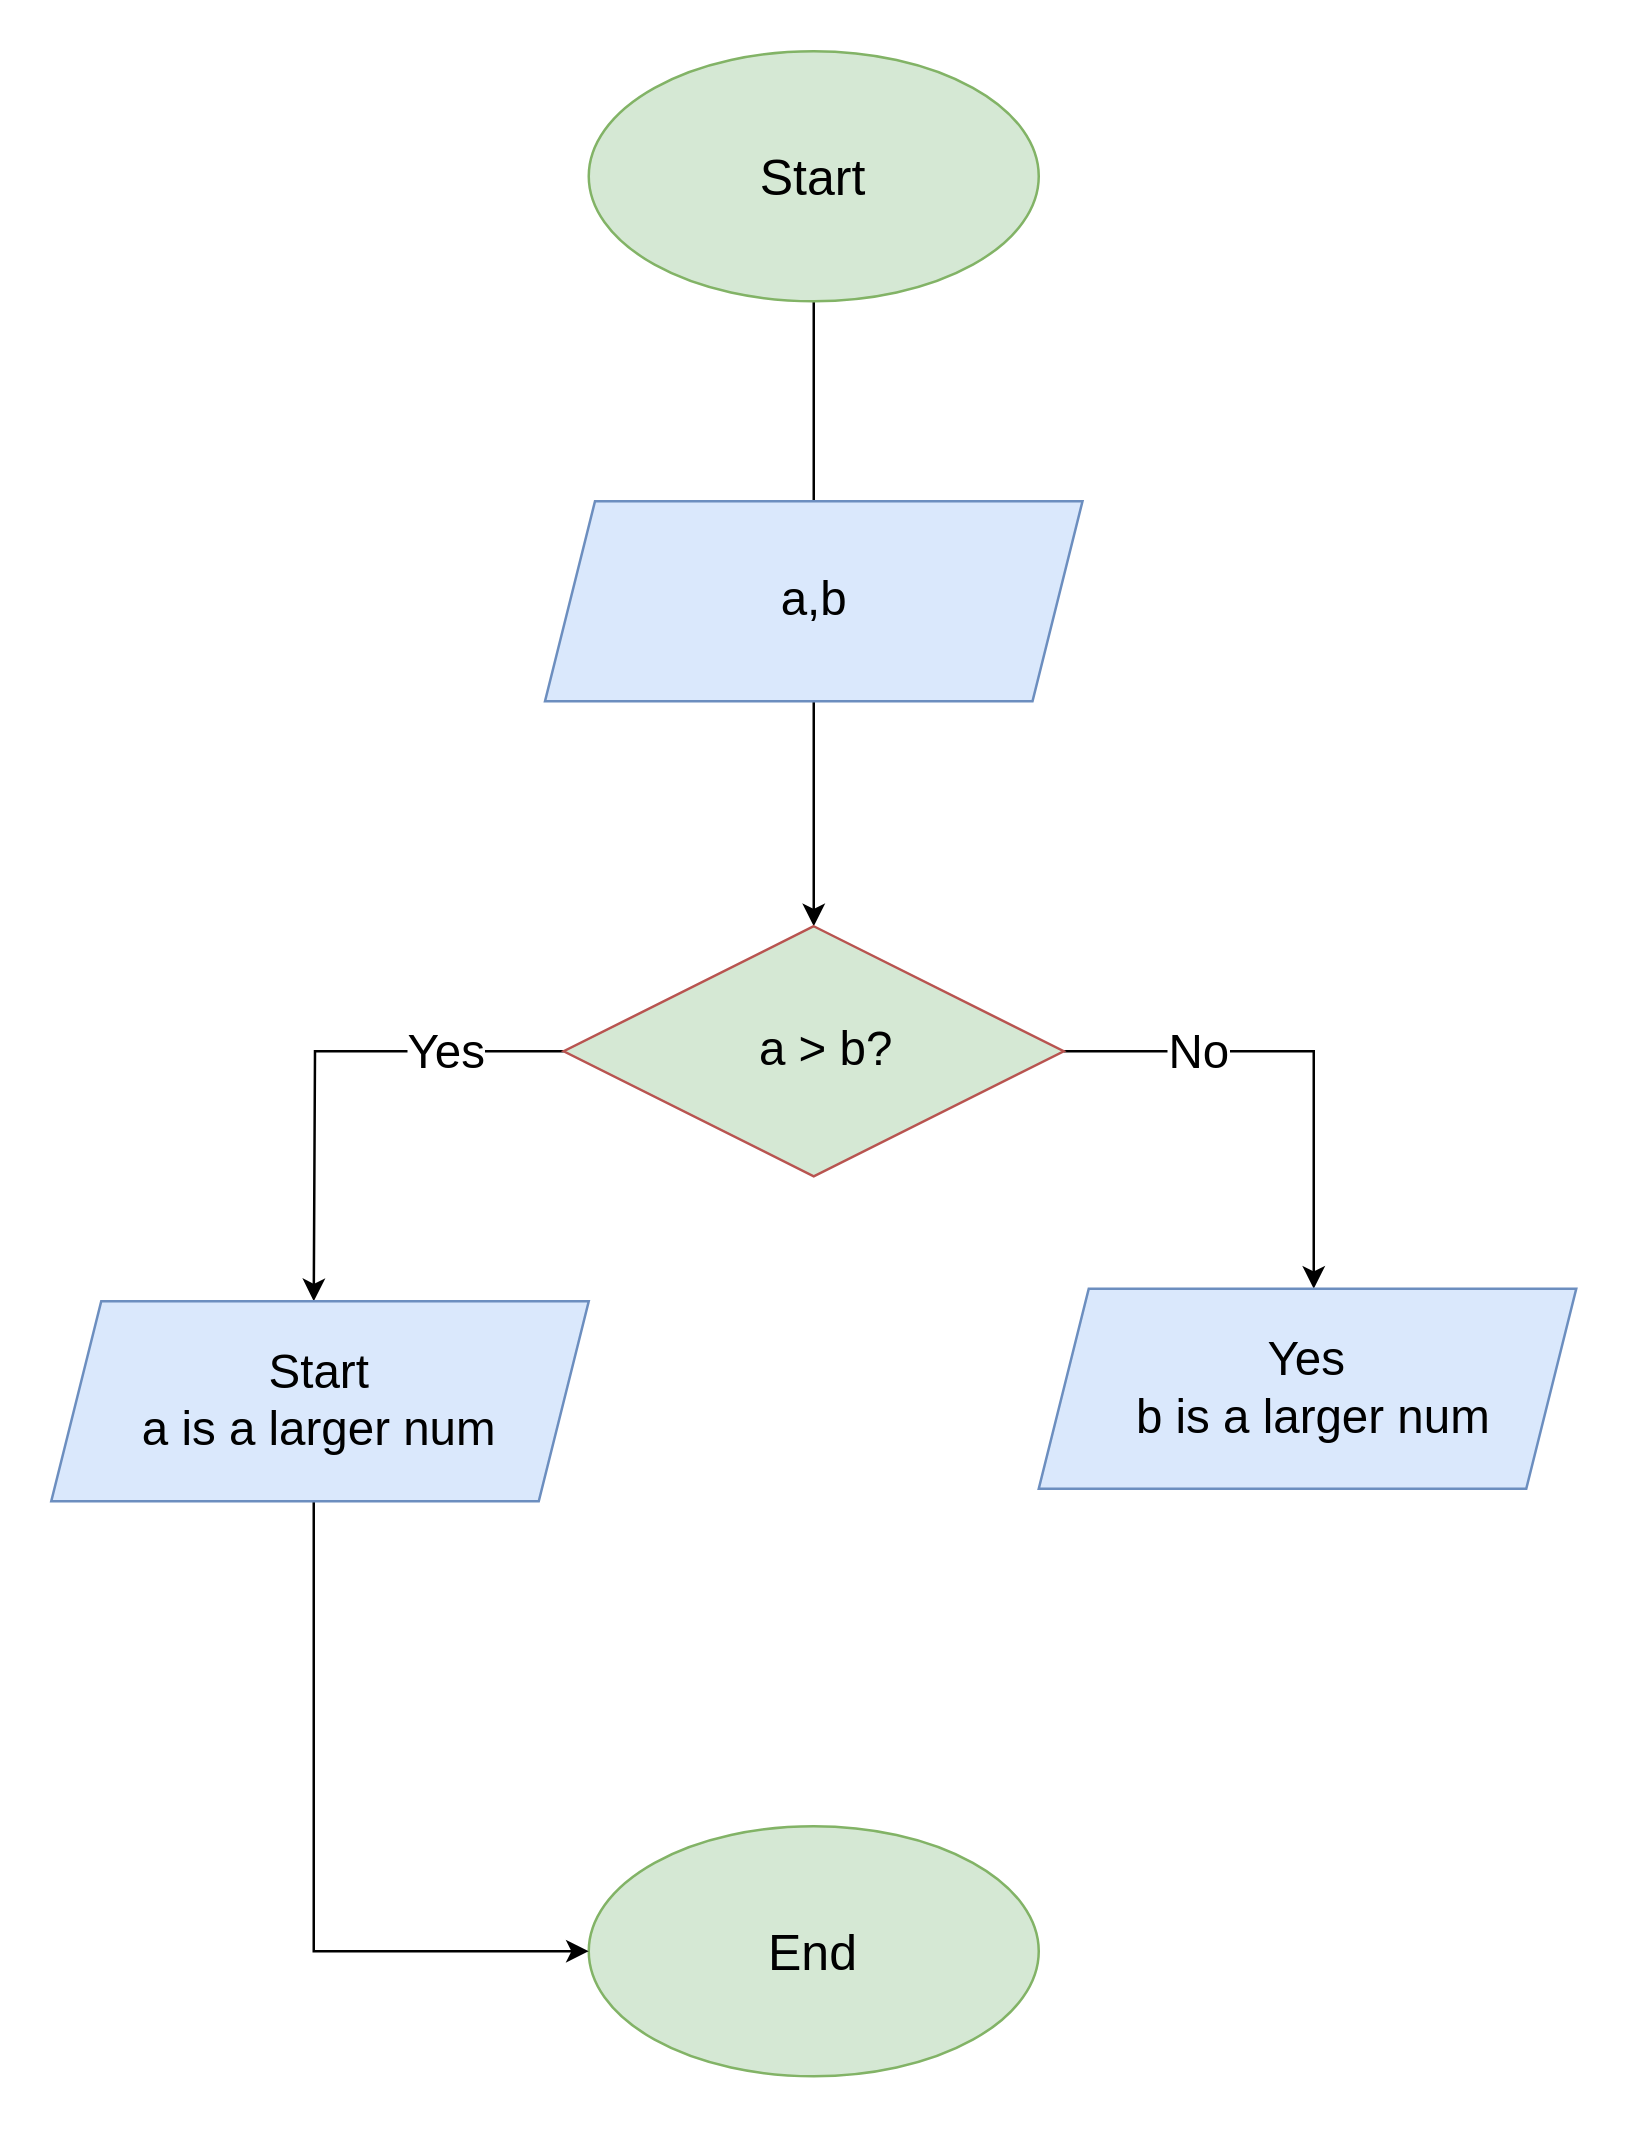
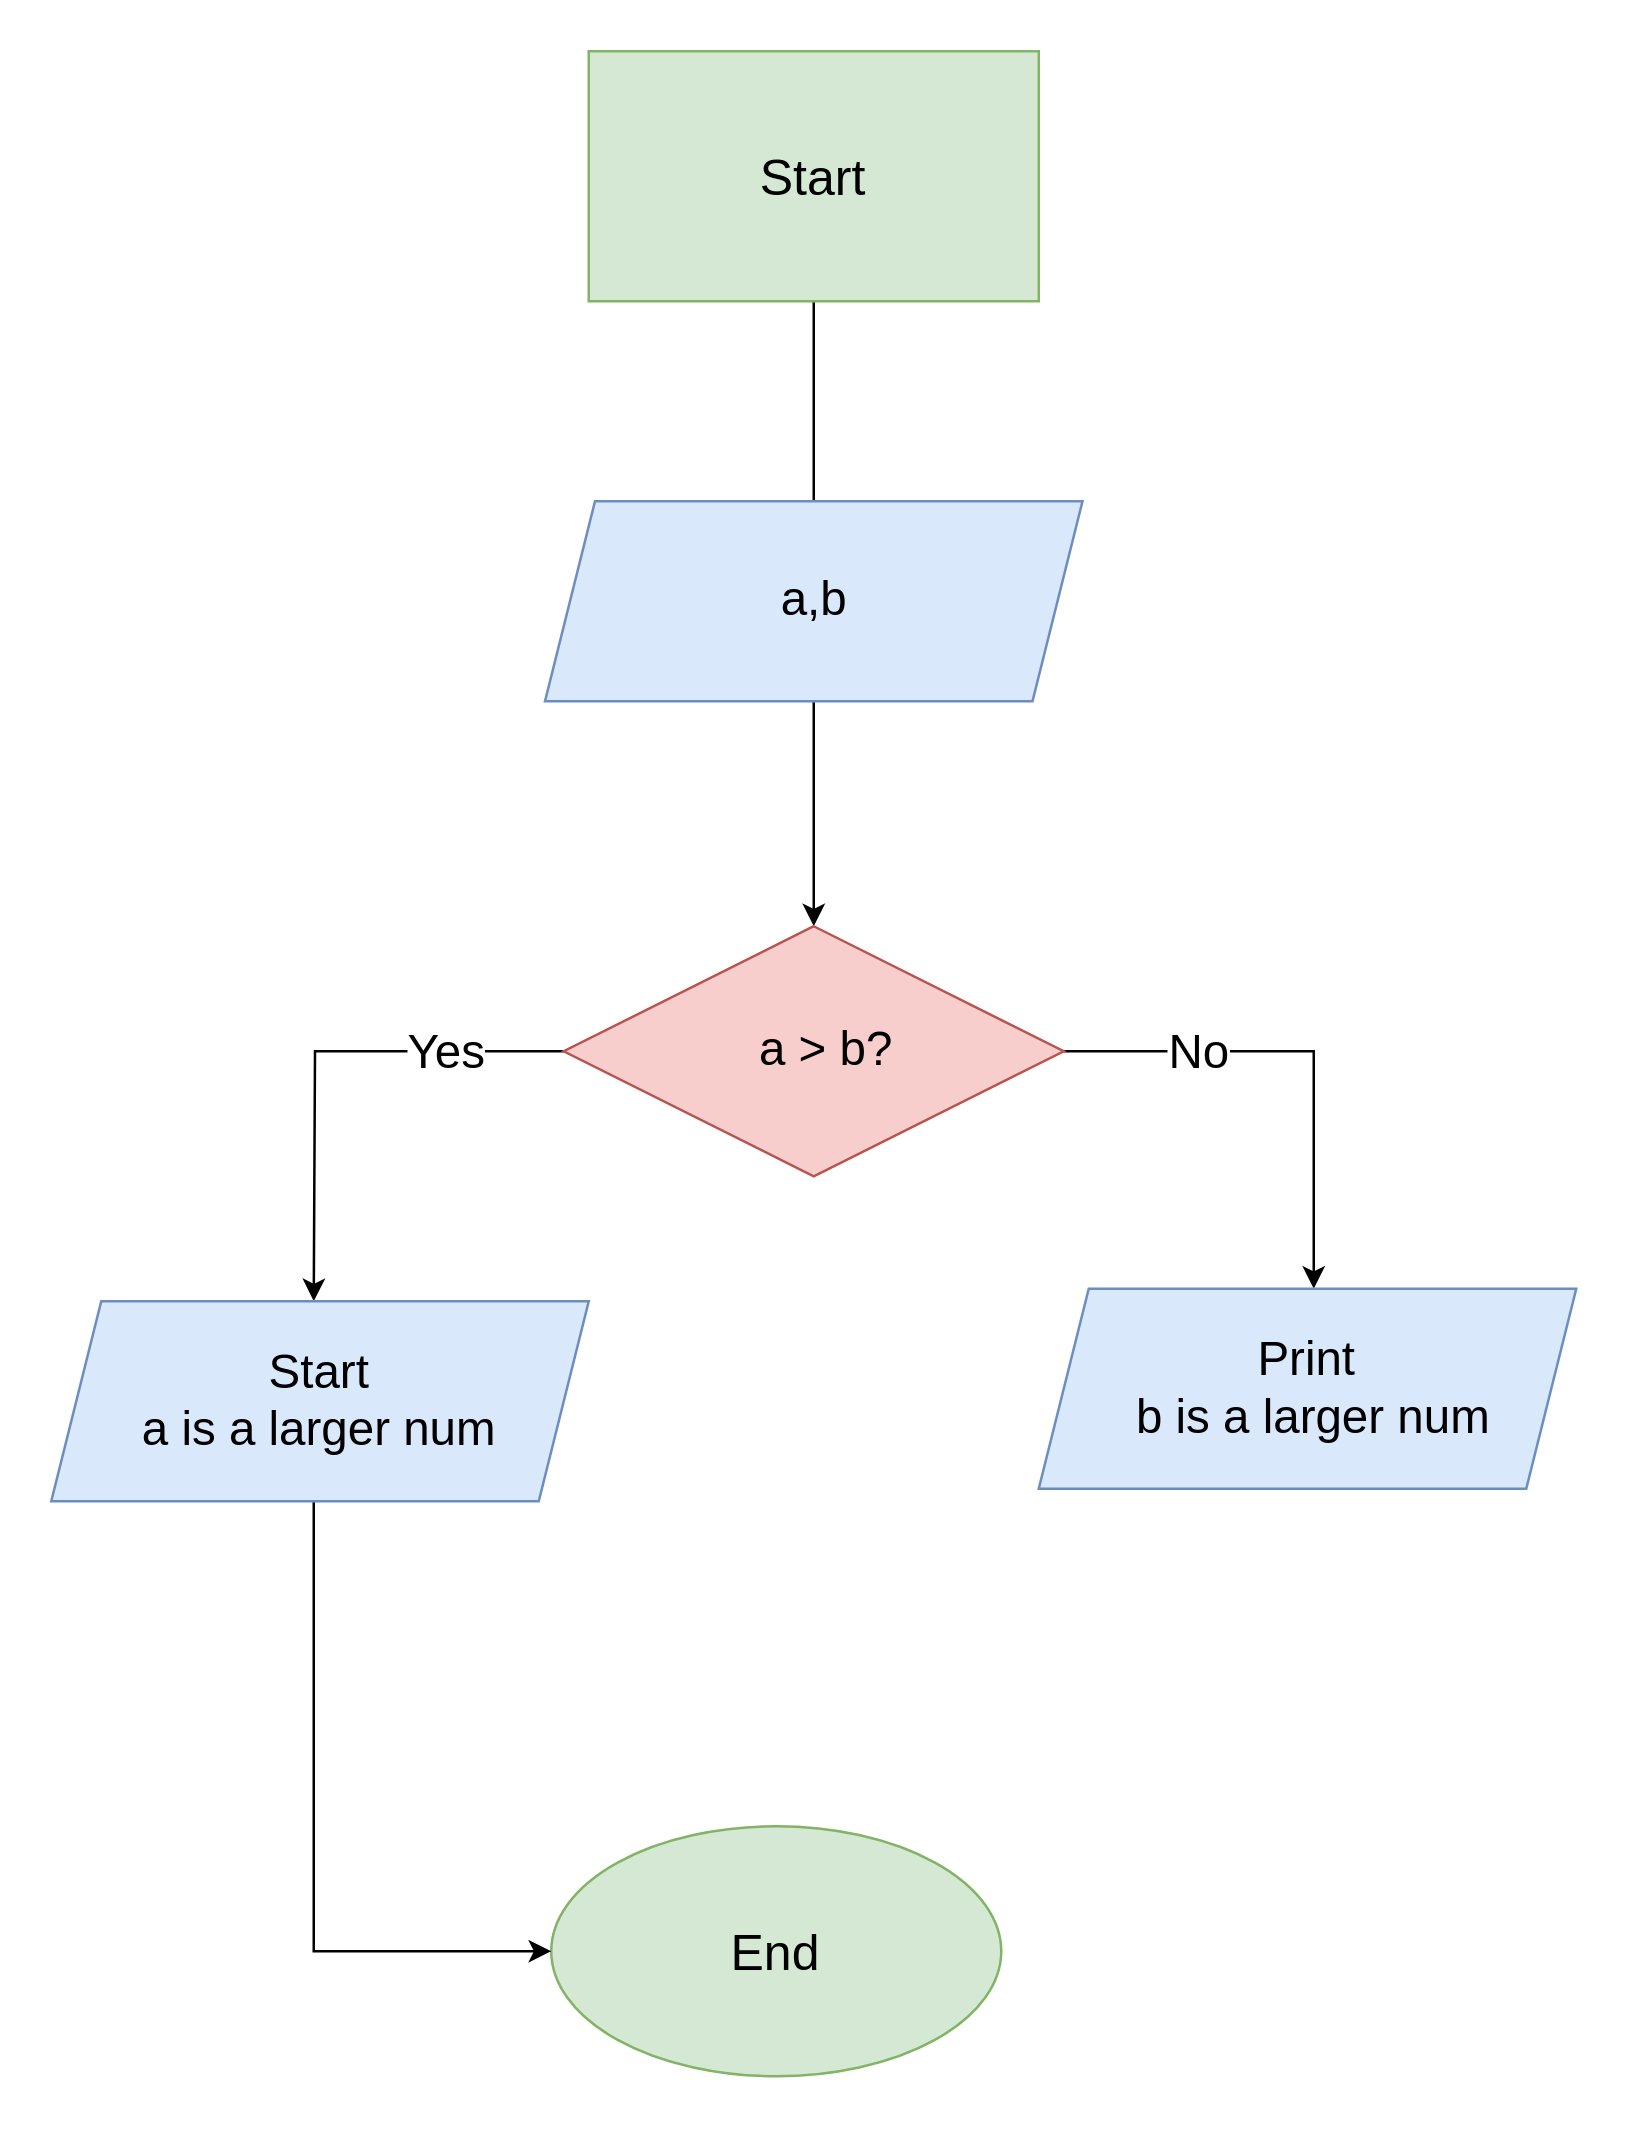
node "Start": shape ellipse -> rectangle
node "a > b?": fillcolor #d5e8d4 -> #f8cecc
node "Yes b is a larger num": label "Yes b is a larger num" -> "Print b is a larger num"
node "End": moved (814, 1951) -> (776, 1951)
